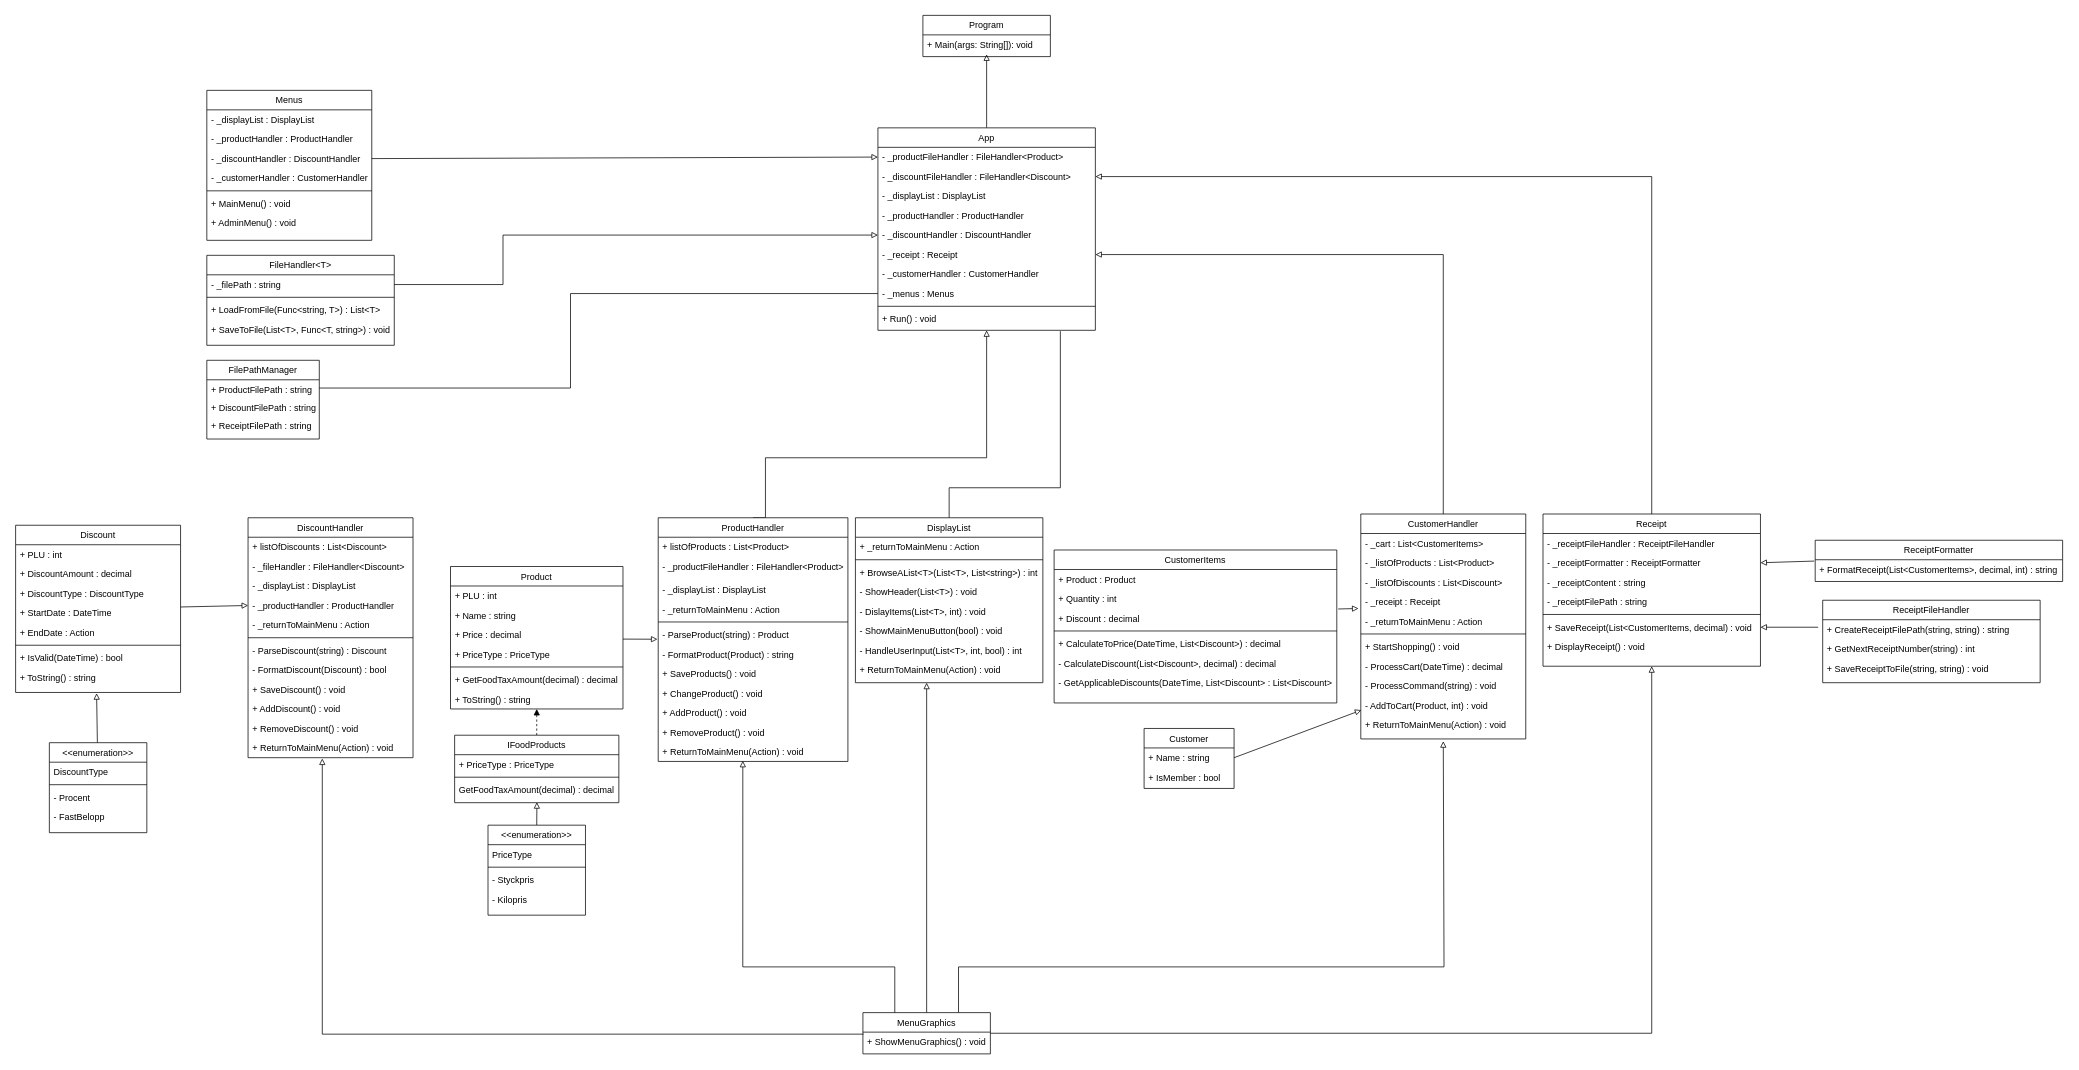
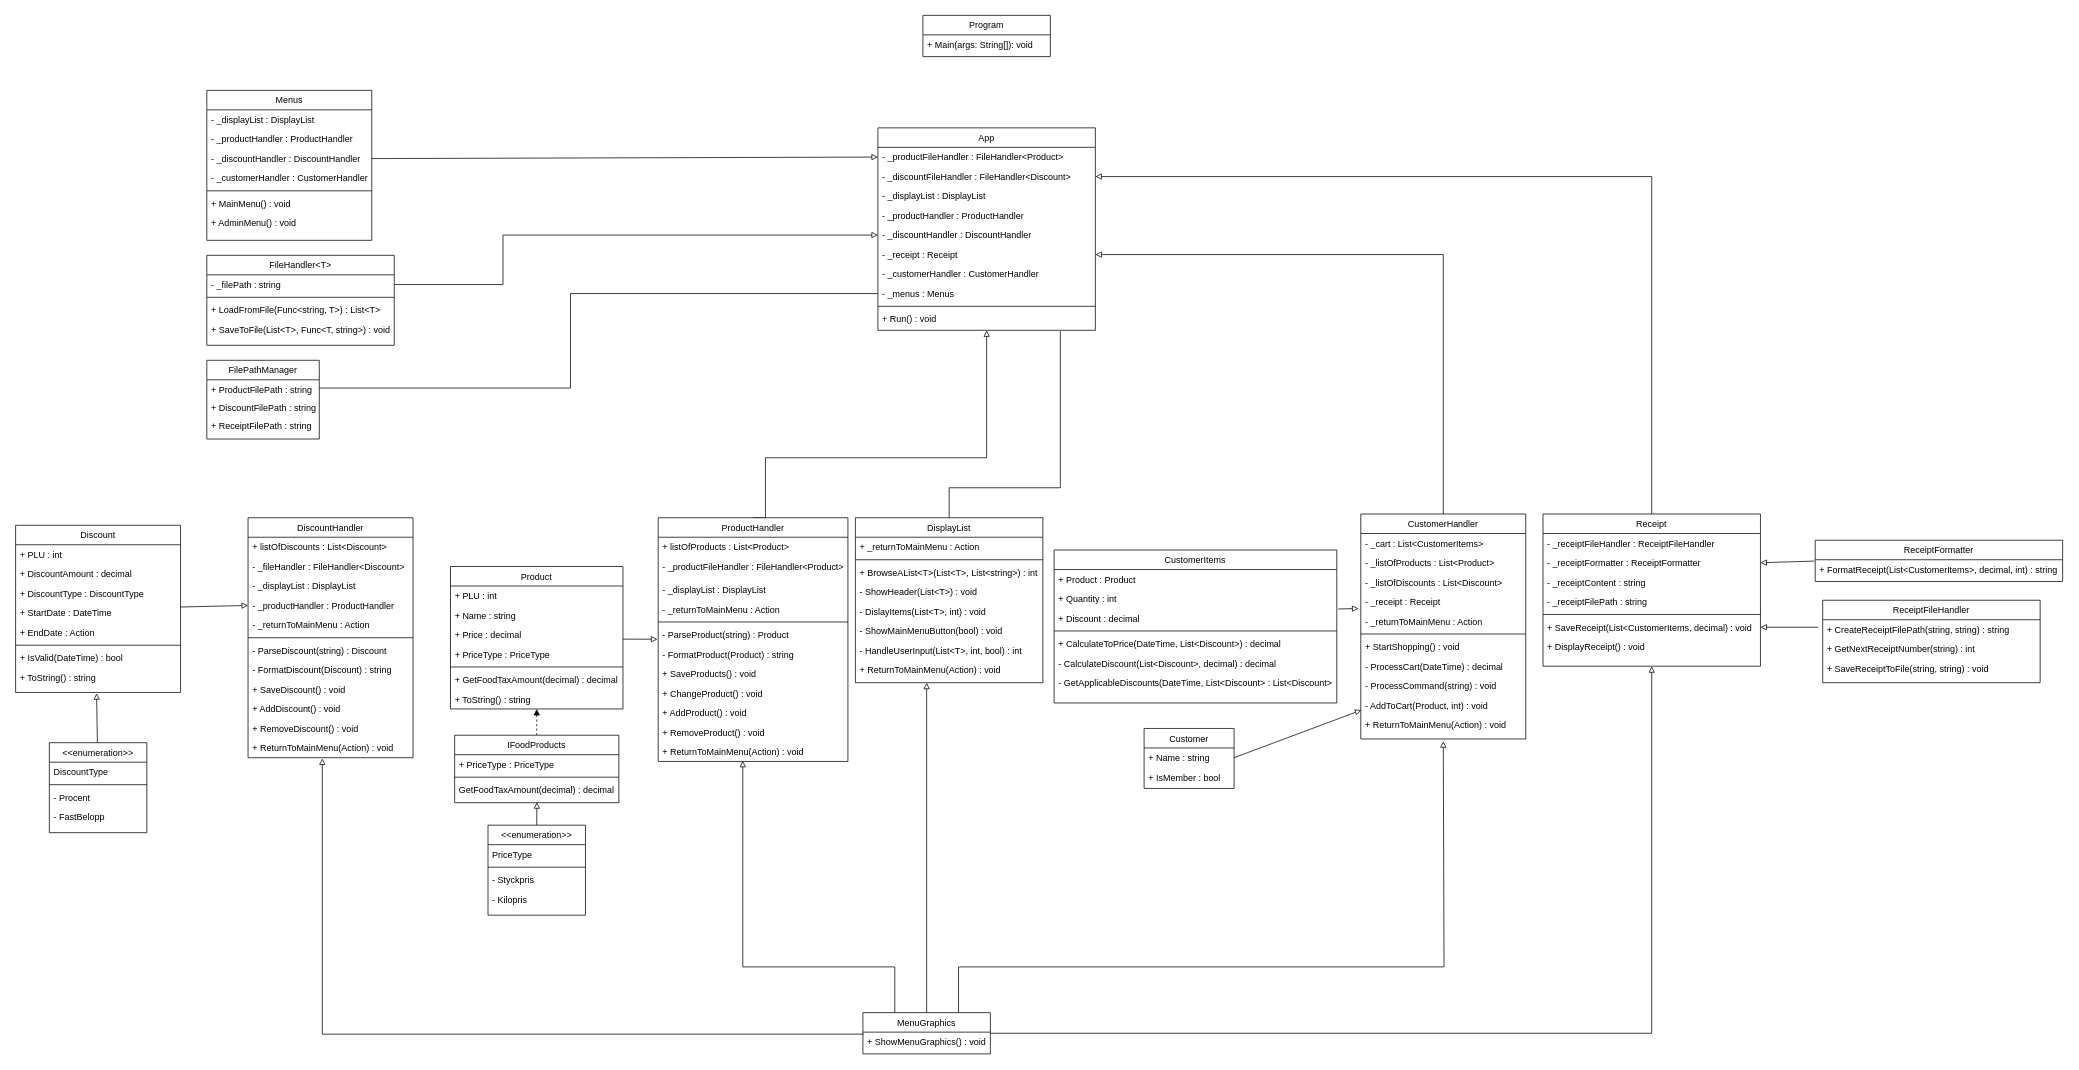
edge "App" -> "+ Main(args: String[]): void": removed
node "- FormatDiscount(Discount) : bool": label "- FormatDiscount(Discount) : bool" -> "- FormatDiscount(Discount) : string"
